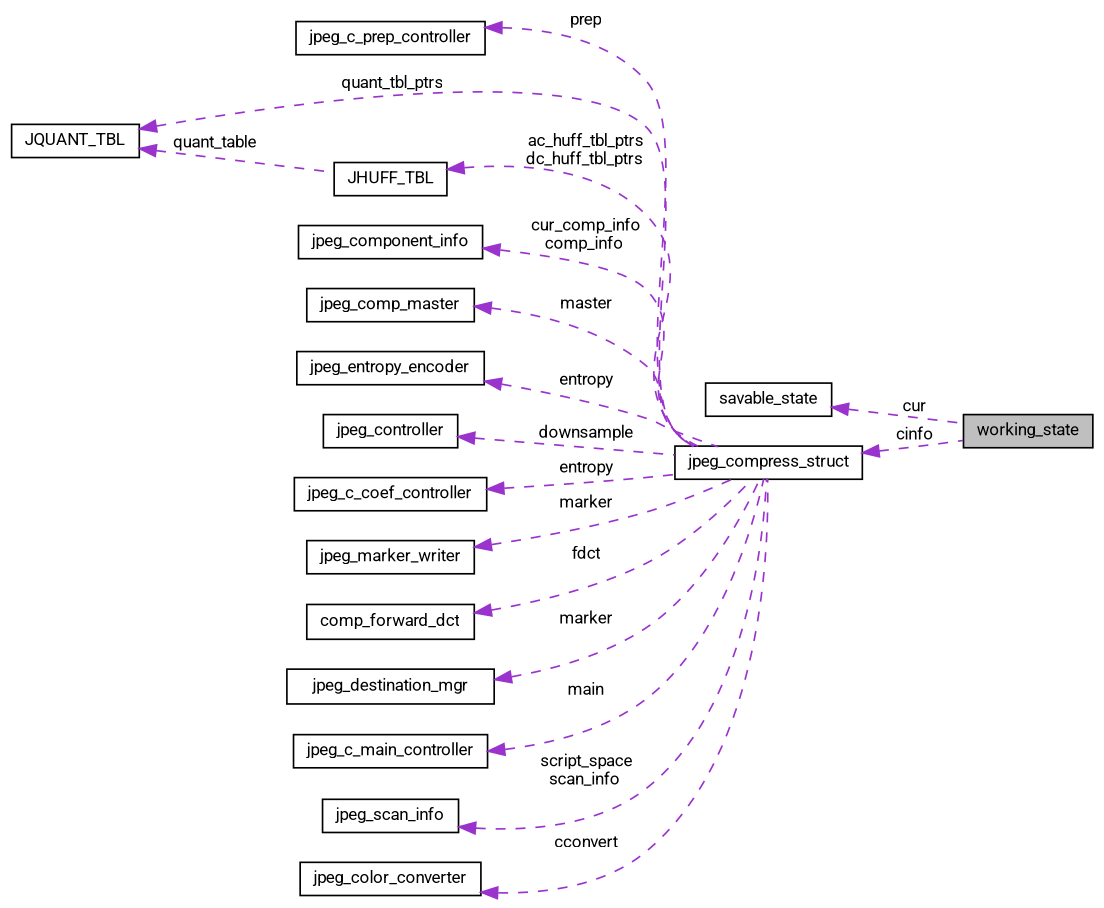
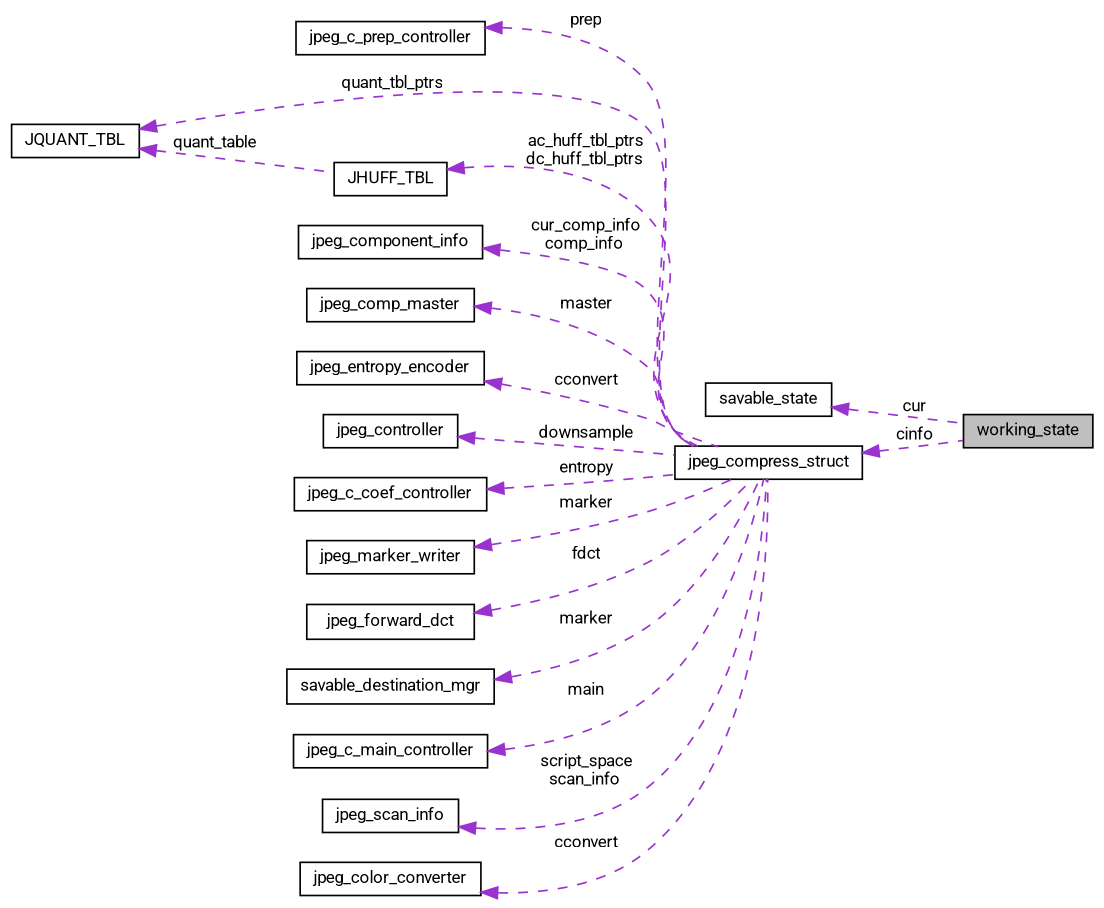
edge "jpeg_compress_struct" -> "jpeg_entropy_encoder": label " entropy" -> " cconvert"
node "comp_forward_dct": label "comp_forward_dct" -> "jpeg_forward_dct"
node "jpeg_destination_mgr": label "jpeg_destination_mgr" -> "savable_destination_mgr"
